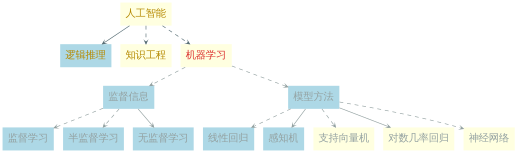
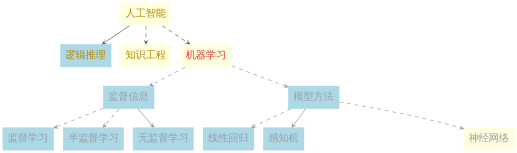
node "支持向量机": removed
node "对数几率回归": removed
